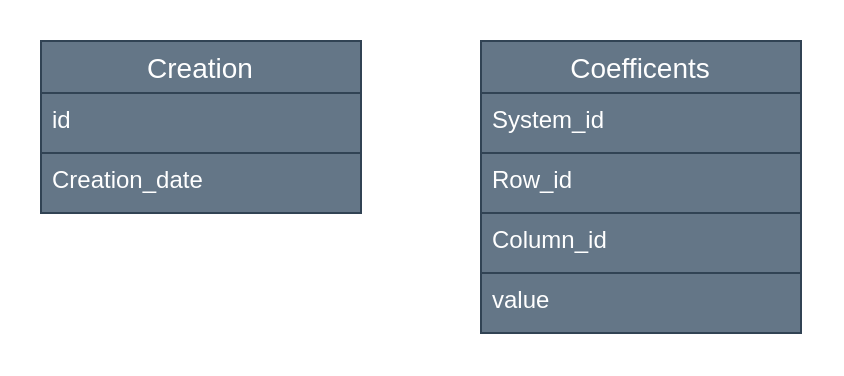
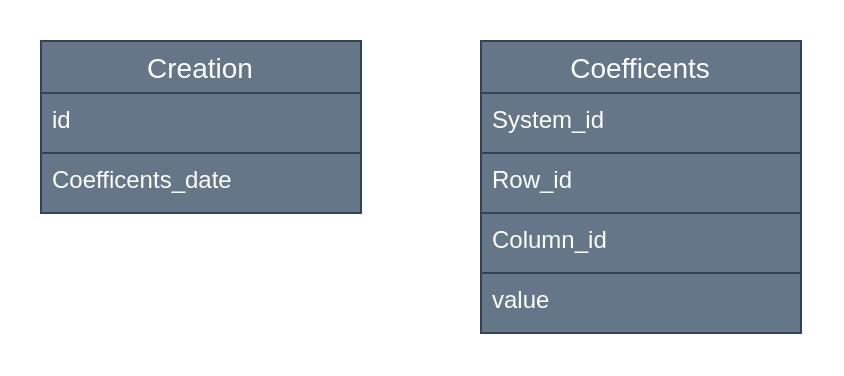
node "Creation_date": label "Creation_date" -> "Coefficents_date"
